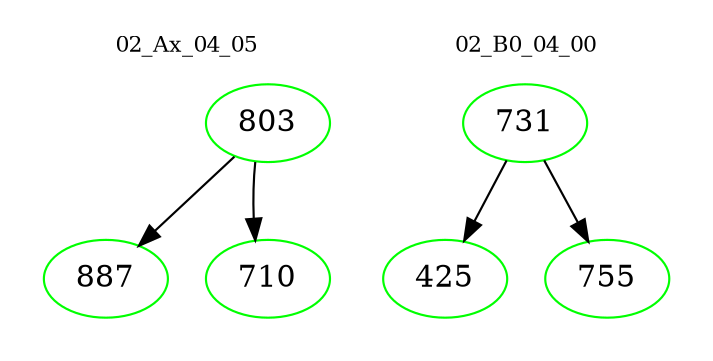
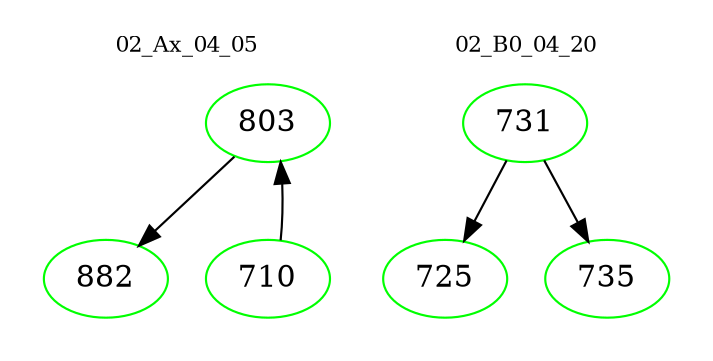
cluster "02_B0_04_00": label "02_B0_04_00" -> "02_B0_04_20"
edge "803" -> "710": reversed
node "887": label "887" -> "882"
node "425": label "425" -> "725"
node "755": label "755" -> "735"
